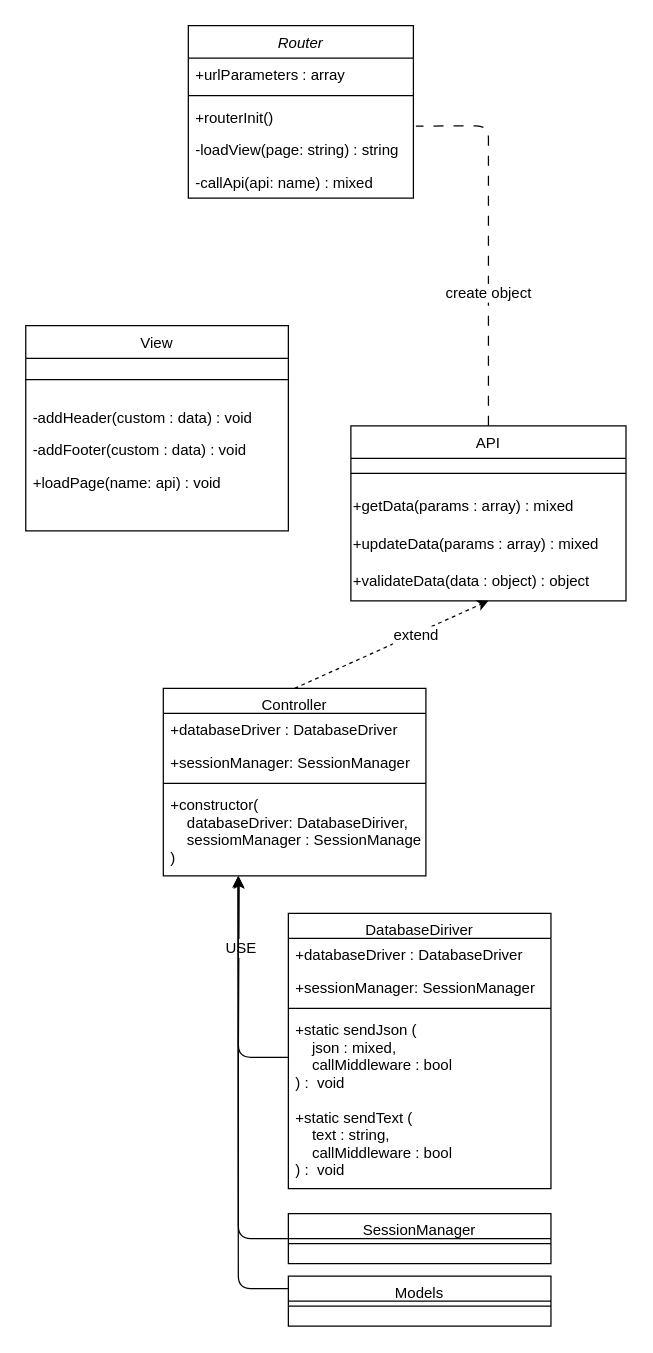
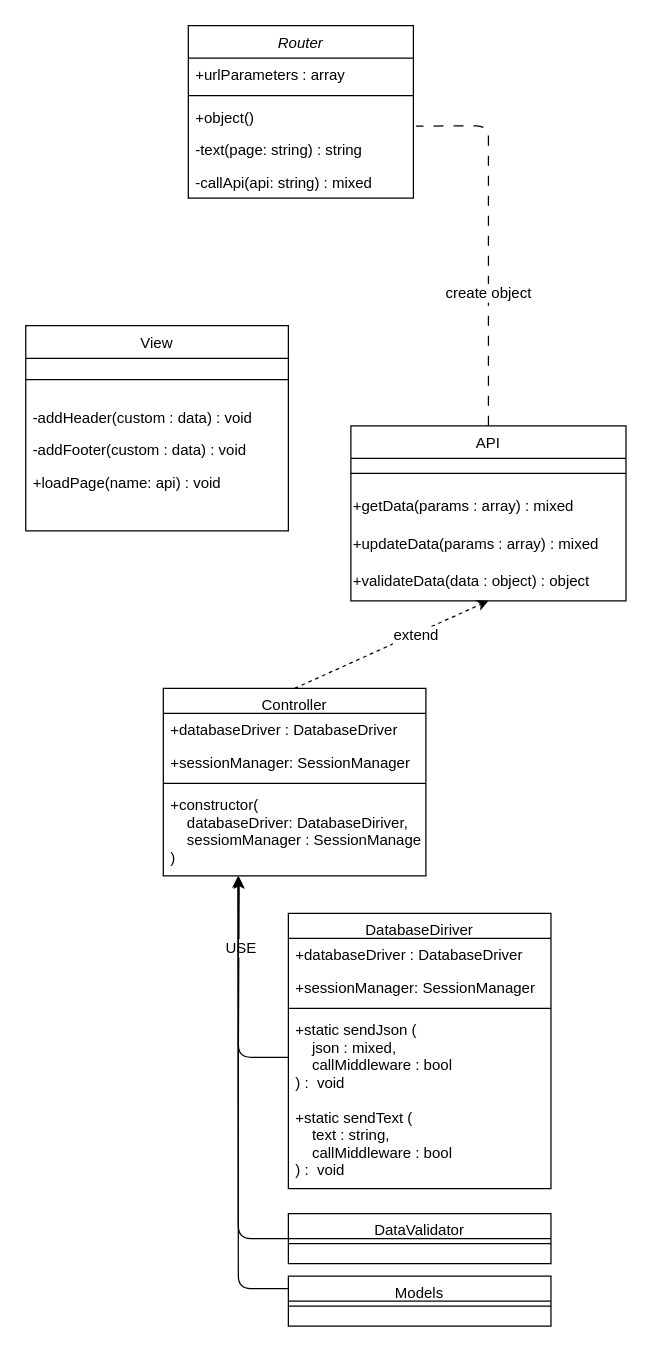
node "+routerInit()": label "+routerInit()" -> "+object()"
node "-loadView(page: string) : string": label "-loadView(page: string) : string" -> "-text(page: string) : string"
node "-callApi(api: name) : mixed": label "-callApi(api: name) : mixed" -> "-callApi(api: string) : mixed"
node "SessionManager": label "SessionManager" -> "DataValidator"
